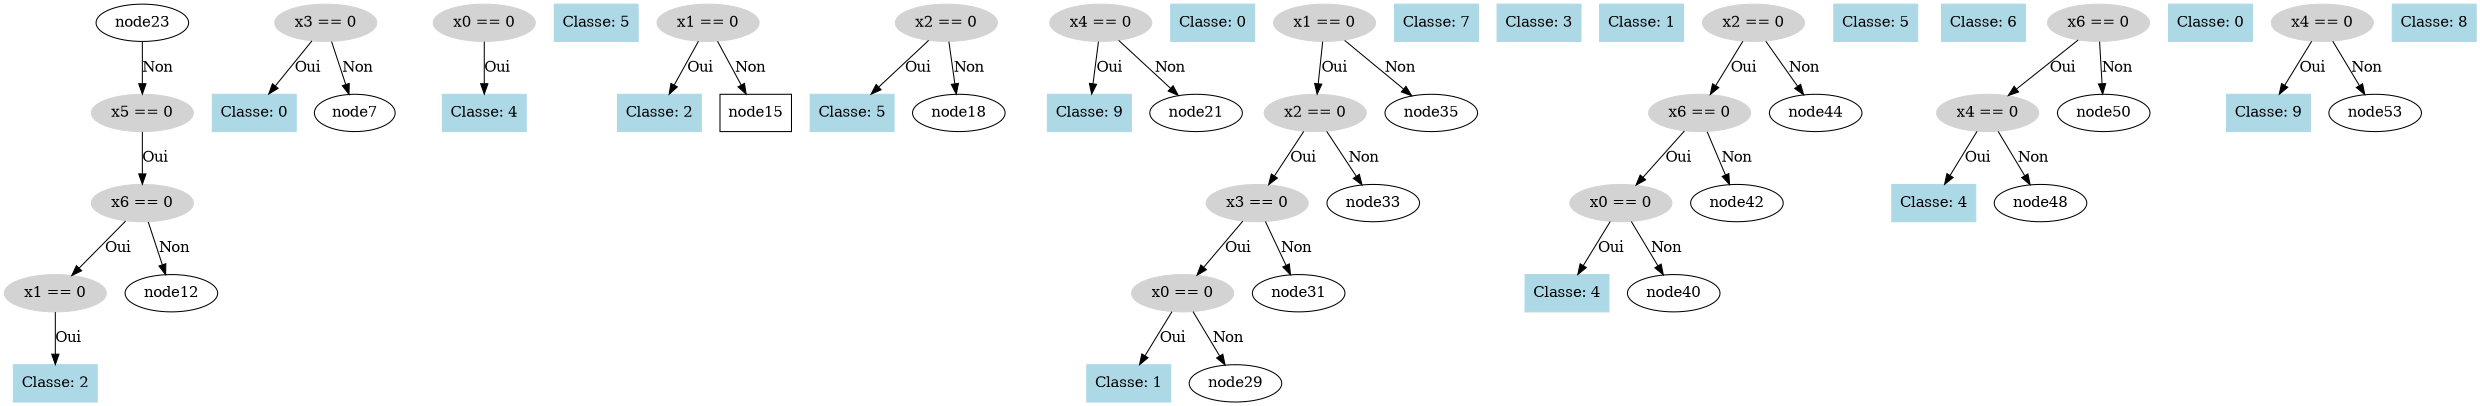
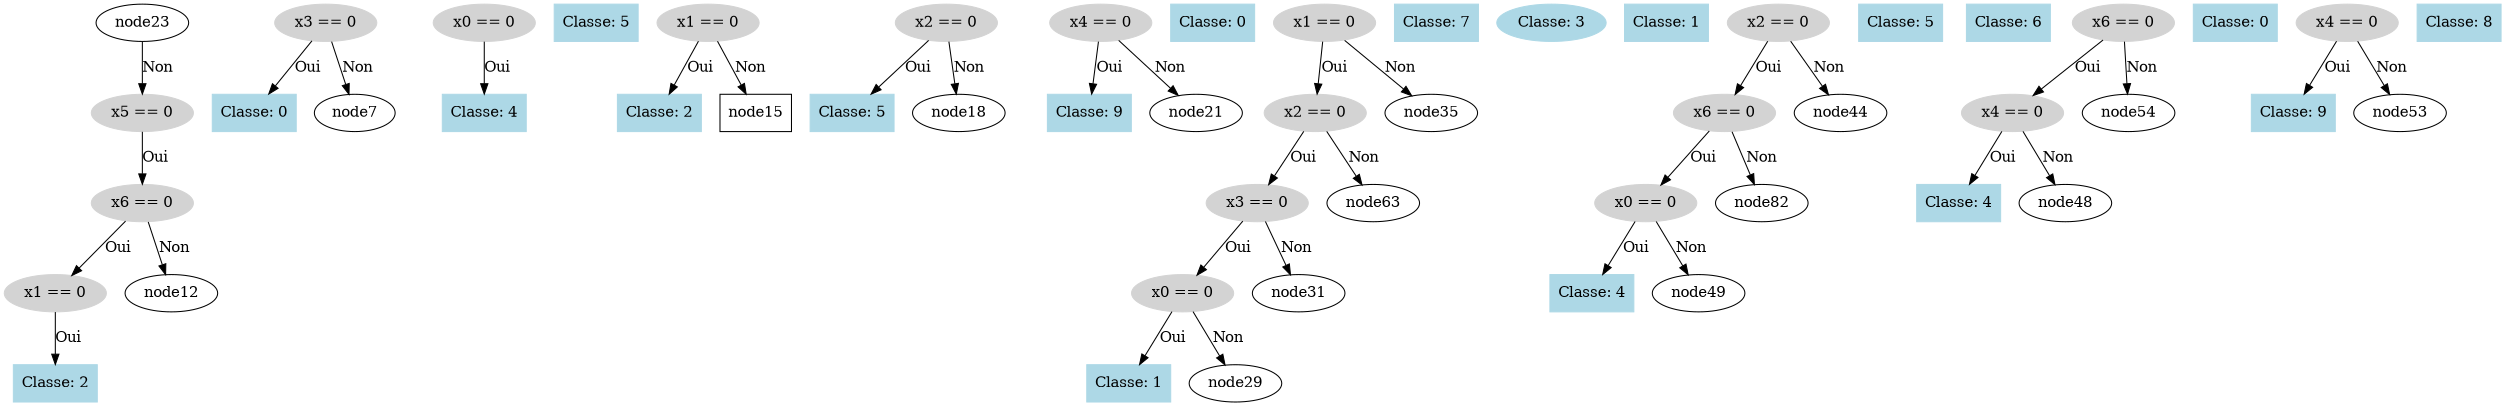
node "Classe: 3": shape box -> ellipse
node "node50": label "node50" -> "node54"
node "node33": label "node33" -> "node63"
node "node42": label "node42" -> "node82"
node "node40": label "node40" -> "node49"
